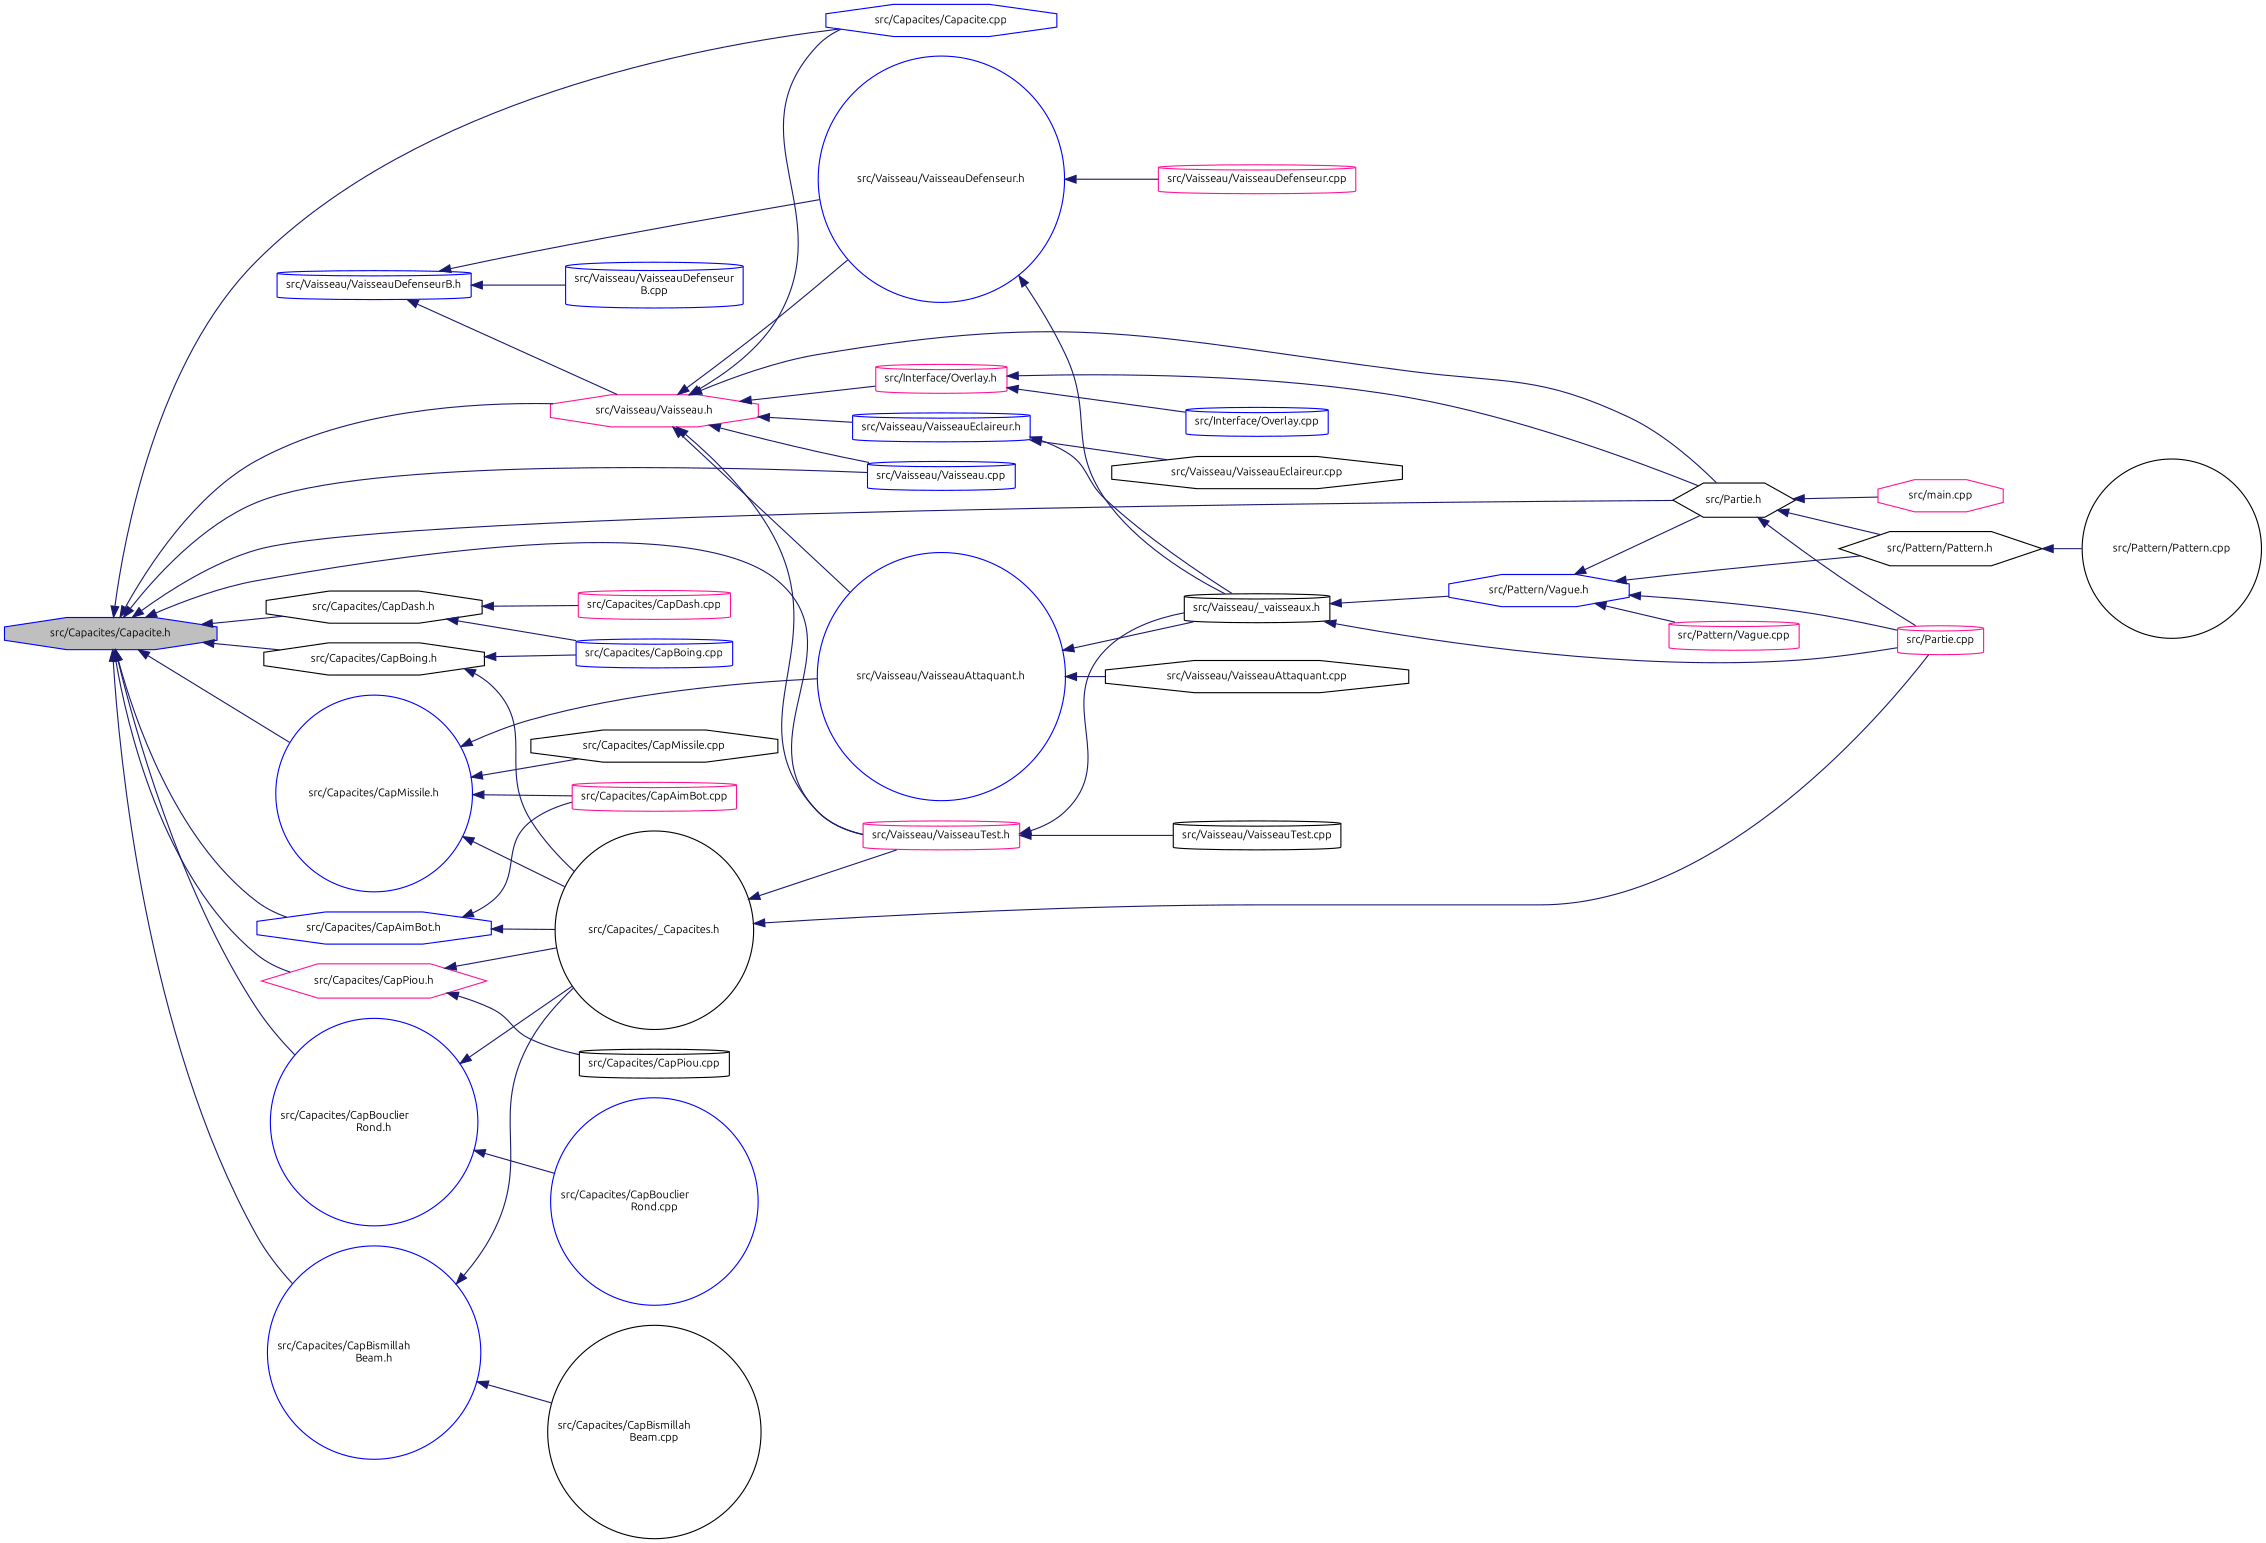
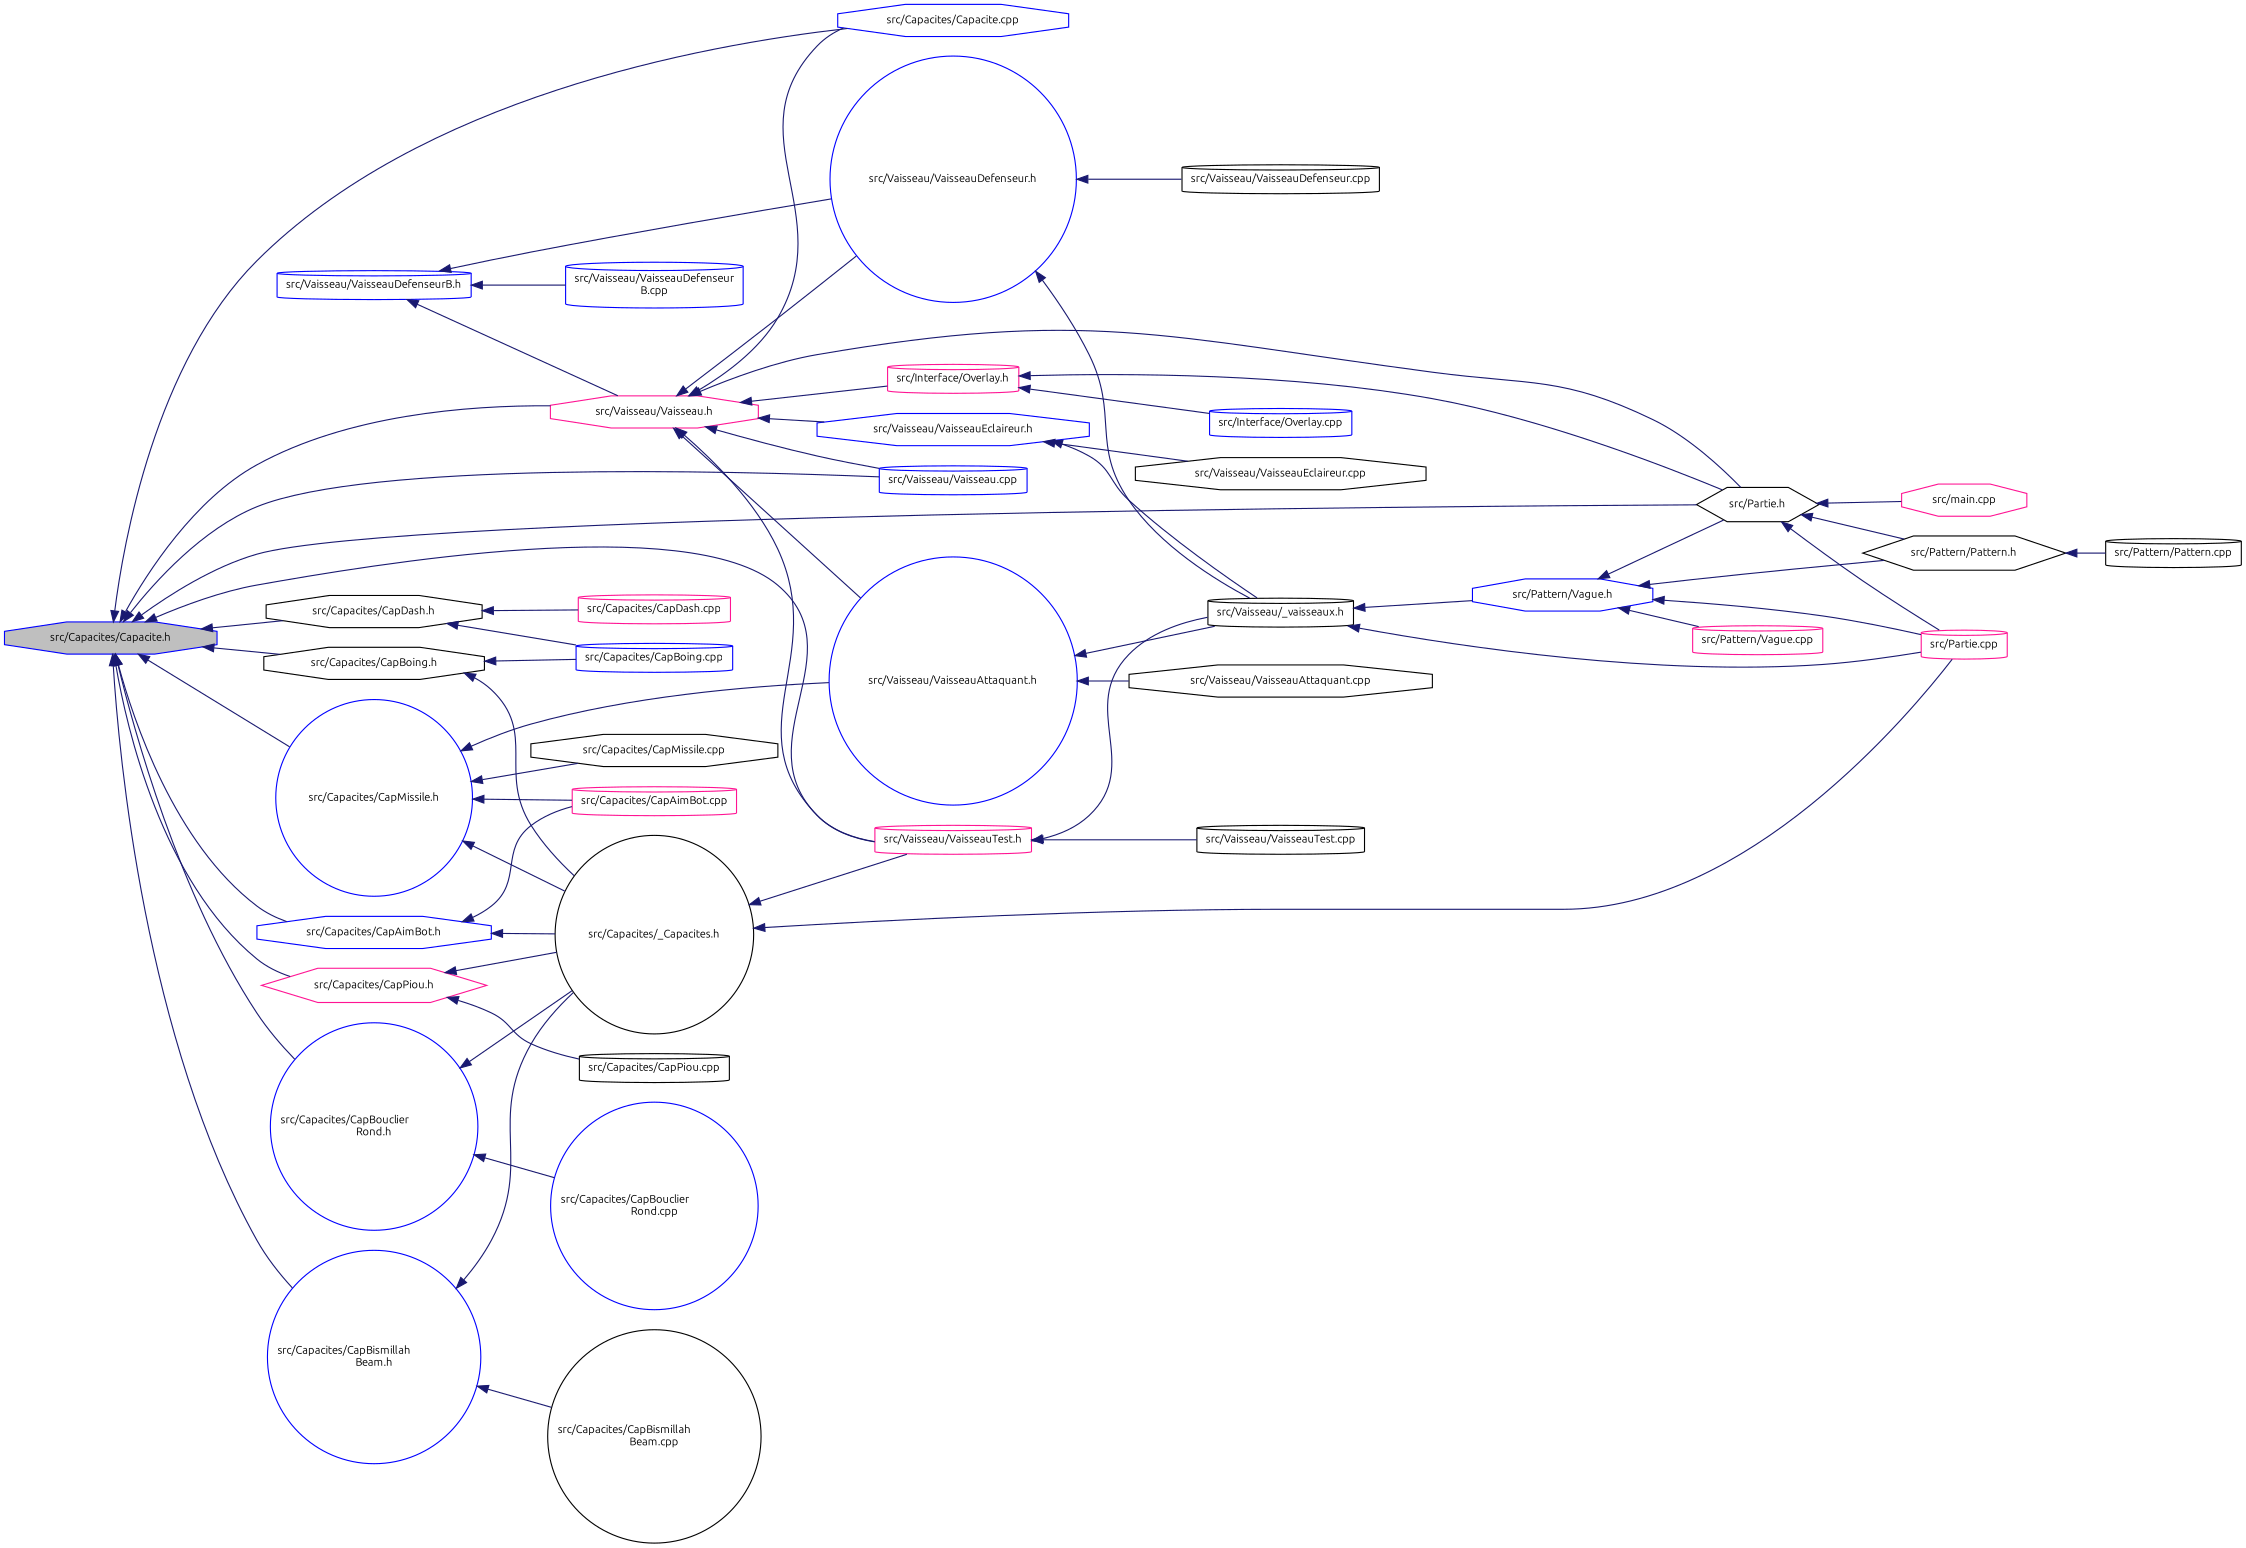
node "src/Vaisseau/VaisseauDefenseur.cpp": color deeppink -> black
node "src/Vaisseau/VaisseauEclaireur.h": shape cylinder -> octagon
node "src/Pattern/Pattern.cpp": shape circle -> cylinder
